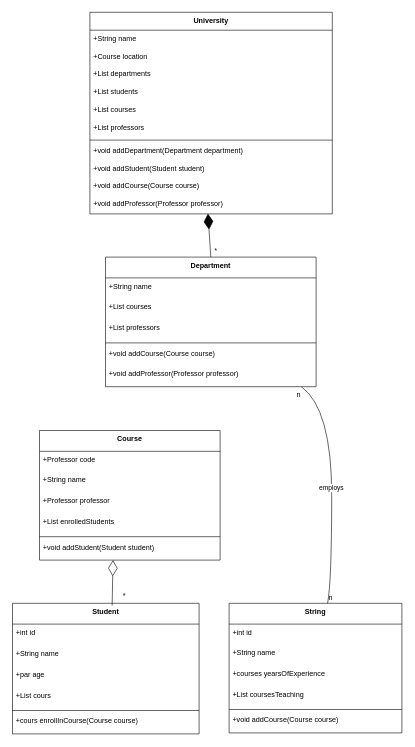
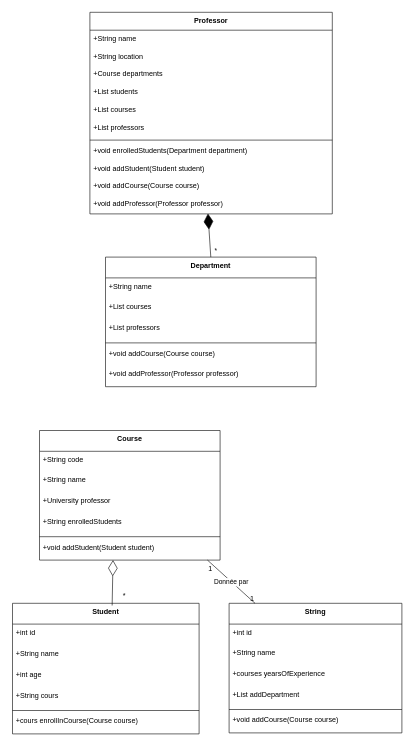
node "University": label "University" -> "Professor"
node "+Course location": label "+Course location" -> "+String location"
node "+List departments": label "+List departments" -> "+Course departments"
node "+void addDepartment(Department department)": label "+void addDepartment(Department department)" -> "+void enrolledStudents(Department department)"
node "+Professor code": label "+Professor code" -> "+String code"
edge "Department" -- "String": removed, labels "n", "employs", "n"
node "+Professor professor": label "+Professor professor" -> "+University professor"
node "+List enrolledStudents": label "+List enrolledStudents" -> "+String enrolledStudents"
edge "Course" -- "String": added, labels "1", "Donnée par", "1"
node "+par age": label "+par age" -> "+int age"
node "+List cours": label "+List cours" -> "+String cours"
node "+List coursesTeaching": label "+List coursesTeaching" -> "+List addDepartment"
